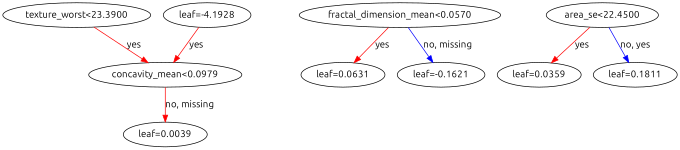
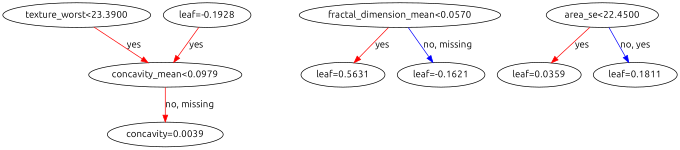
node "leaf=-4.1928": label "leaf=-4.1928" -> "leaf=-0.1928"
node "leaf=0.0631": label "leaf=0.0631" -> "leaf=0.5631"
node "leaf=0.0039": label "leaf=0.0039" -> "concavity=0.0039"
